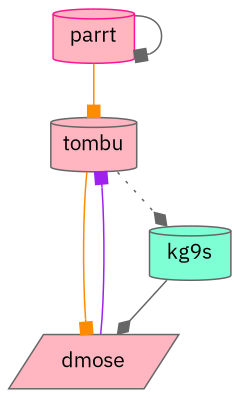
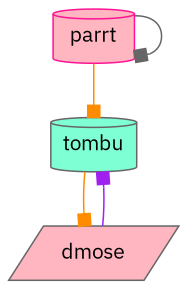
node "tombu": fillcolor lightpink -> aquamarine
node "kg9s": removed
